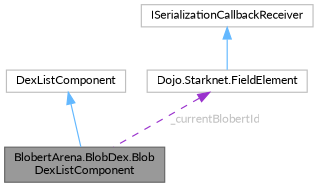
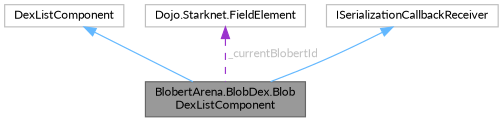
edge "Dojo.Starknet.FieldElement" -> "ISerializationCallbackReceiver": now "BlobertArena.BlobDex.Blob DexListComponent" -> "ISerializationCallbackReceiver"
